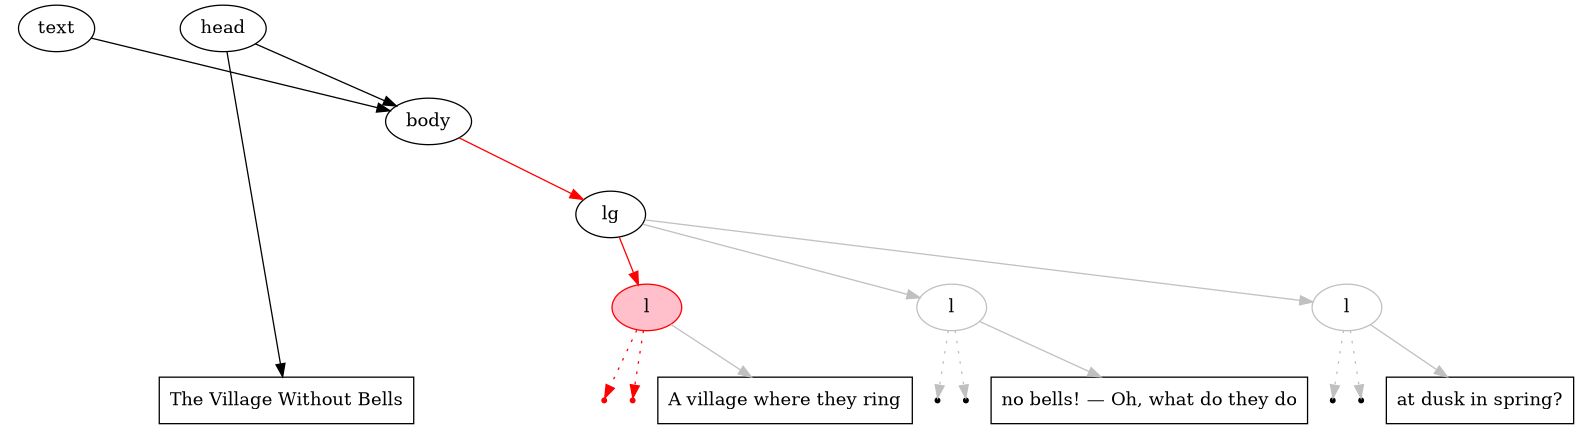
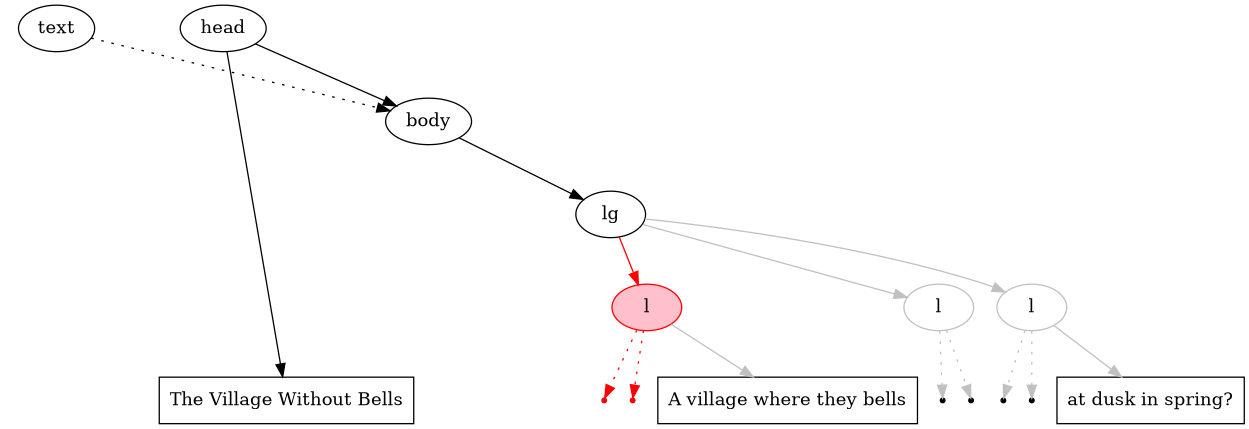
edge "text" -> "body": style solid -> dotted
edge "body" -> "lg": color red -> black
node "A village where they ring": label "A village where they ring" -> "A village where they bells"
node "no bells! — Oh, what do they do": removed
